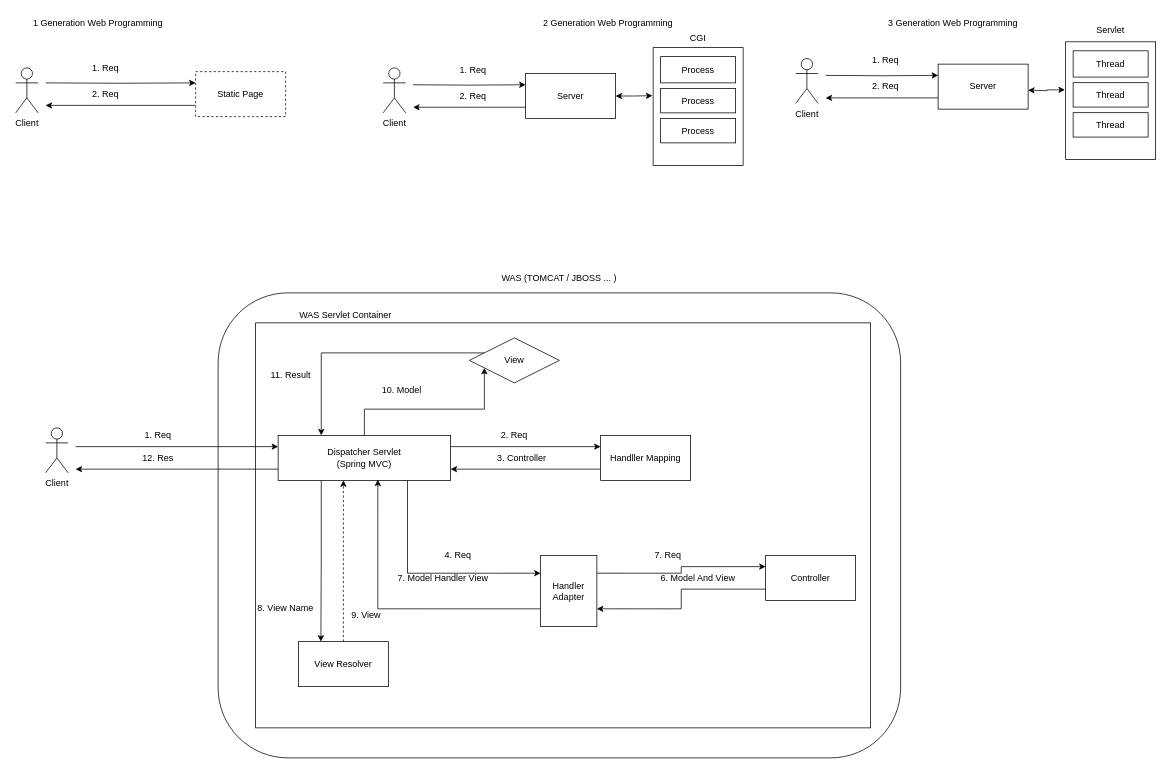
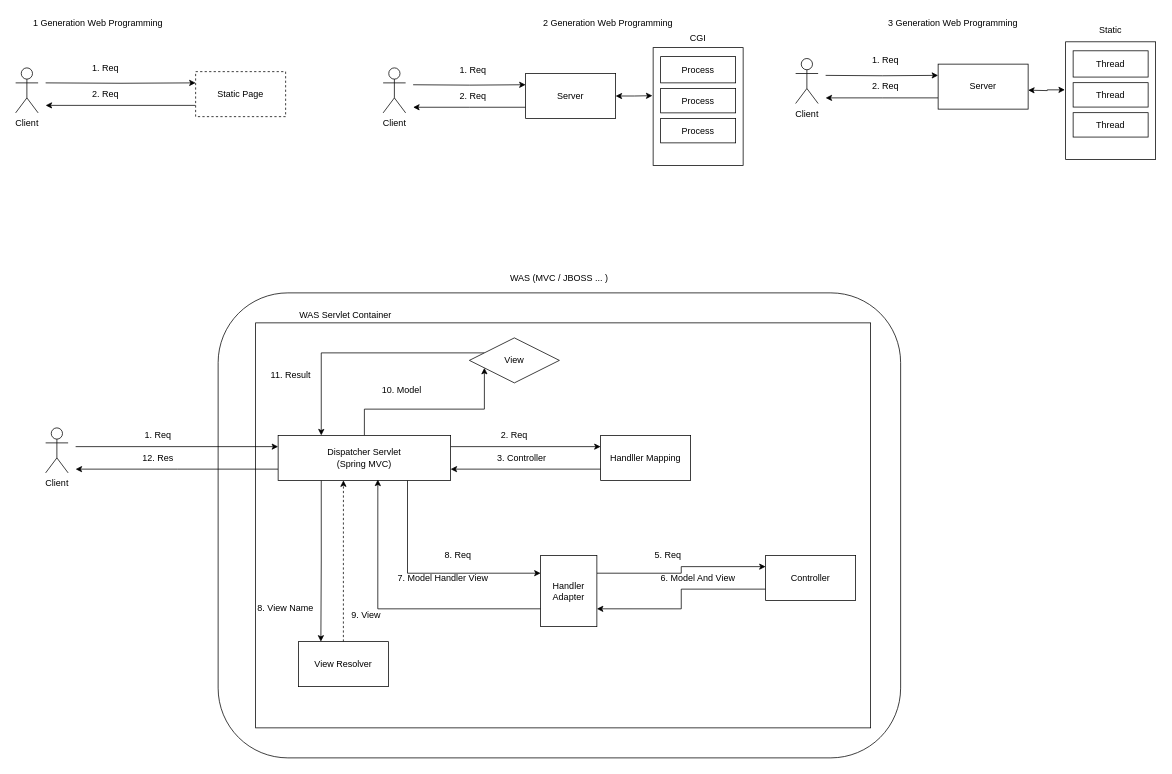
node "Servlet": label "Servlet" -> "Static"
node "WAS (TOMCAT / JBOSS ... )": label "WAS (TOMCAT / JBOSS ... )" -> "WAS (MVC / JBOSS ... )"
node "4. Req": label "4. Req" -> "8. Req"
node "7. Req": label "7. Req" -> "5. Req"
